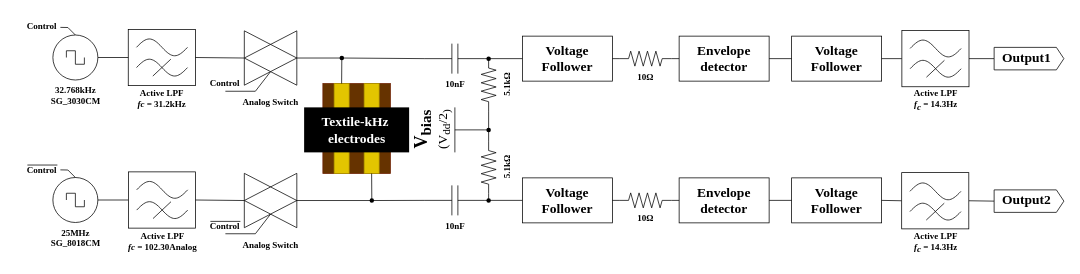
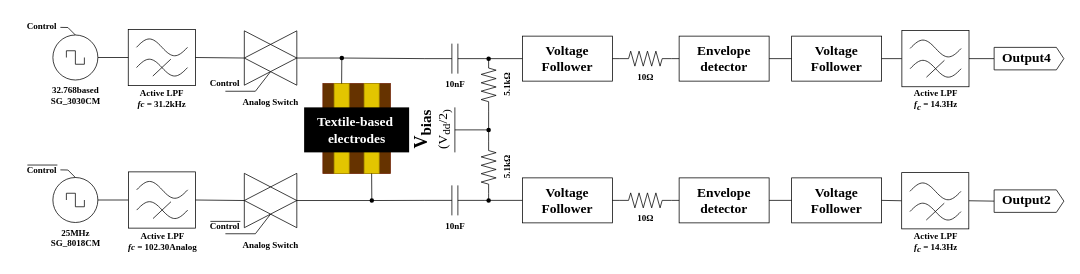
node "Output1": label "Output1" -> "Output4"
node "32.768kHz SG_3030CM": label "32.768kHz SG_3030CM" -> "32.768based SG_3030CM"
node "Textile-kHz electrodes": label "Textile-kHz electrodes" -> "Textile-based electrodes"
